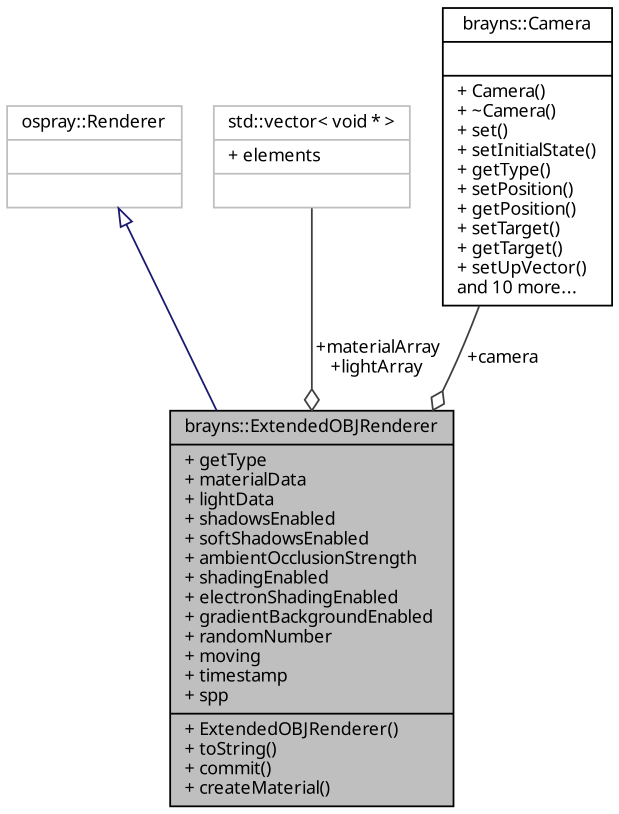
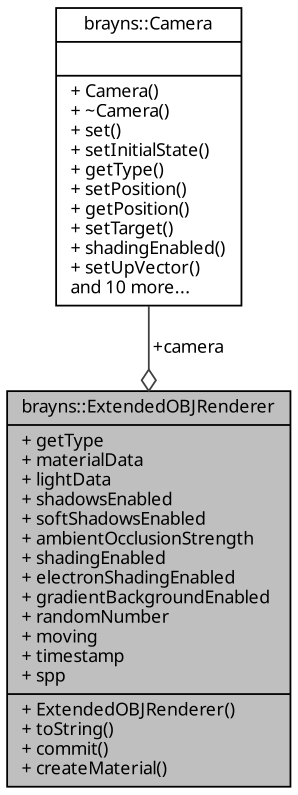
node "ospray::Renderer": removed
node "std::vector< void * >": removed
node "brayns::Camera": text "+ getTarget()" -> "+ shadingEnabled()"
